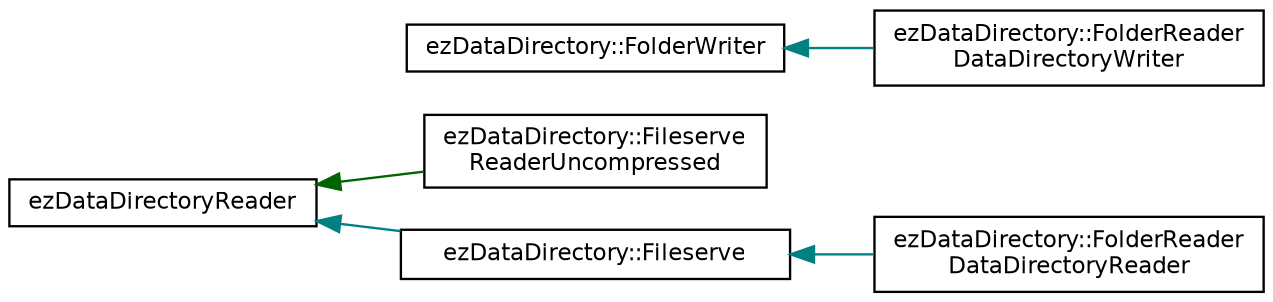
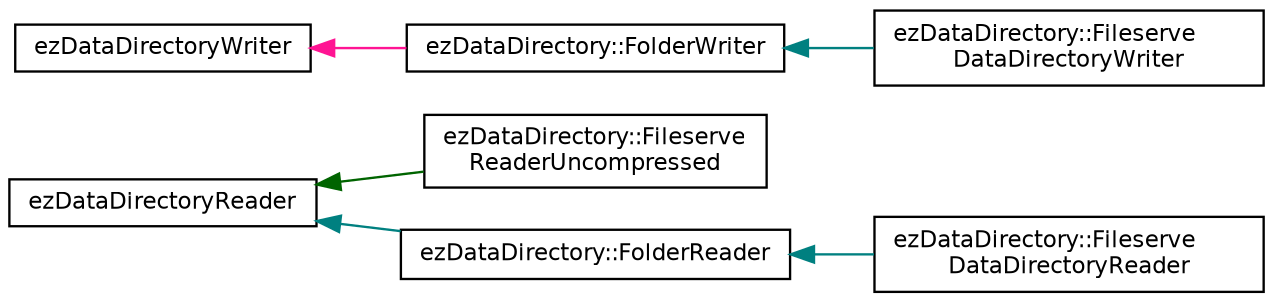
node "ezDataDirectoryWriter": added
node "ezDataDirectory::FolderReader DataDirectoryWriter": label "ezDataDirectory::FolderReader DataDirectoryWriter" -> "ezDataDirectory::Fileserve DataDirectoryWriter"
node "ezDataDirectory::Fileserve": label "ezDataDirectory::Fileserve" -> "ezDataDirectory::FolderReader"
node "ezDataDirectory::FolderReader DataDirectoryReader": label "ezDataDirectory::FolderReader DataDirectoryReader" -> "ezDataDirectory::Fileserve DataDirectoryReader"
